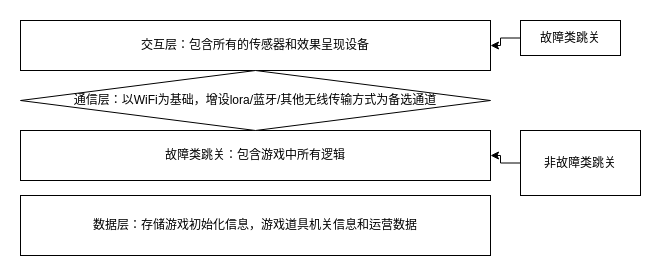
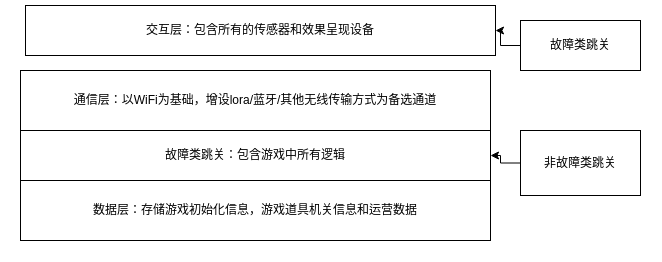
node "故障类跳关": size 100x35 -> 120x50
node "交互层：包含所有的传感器和效果呈现设备": moved (256, 46) -> (261, 31)
node "通信层：以WiFi为基础，增设lora/蓝牙/其他无线传输方式为备选通道": shape diamond -> rectangle
node "数据层：存储游戏初始化信息，游戏道具机关信息和运营数据": moved (256, 226) -> (256, 211)
